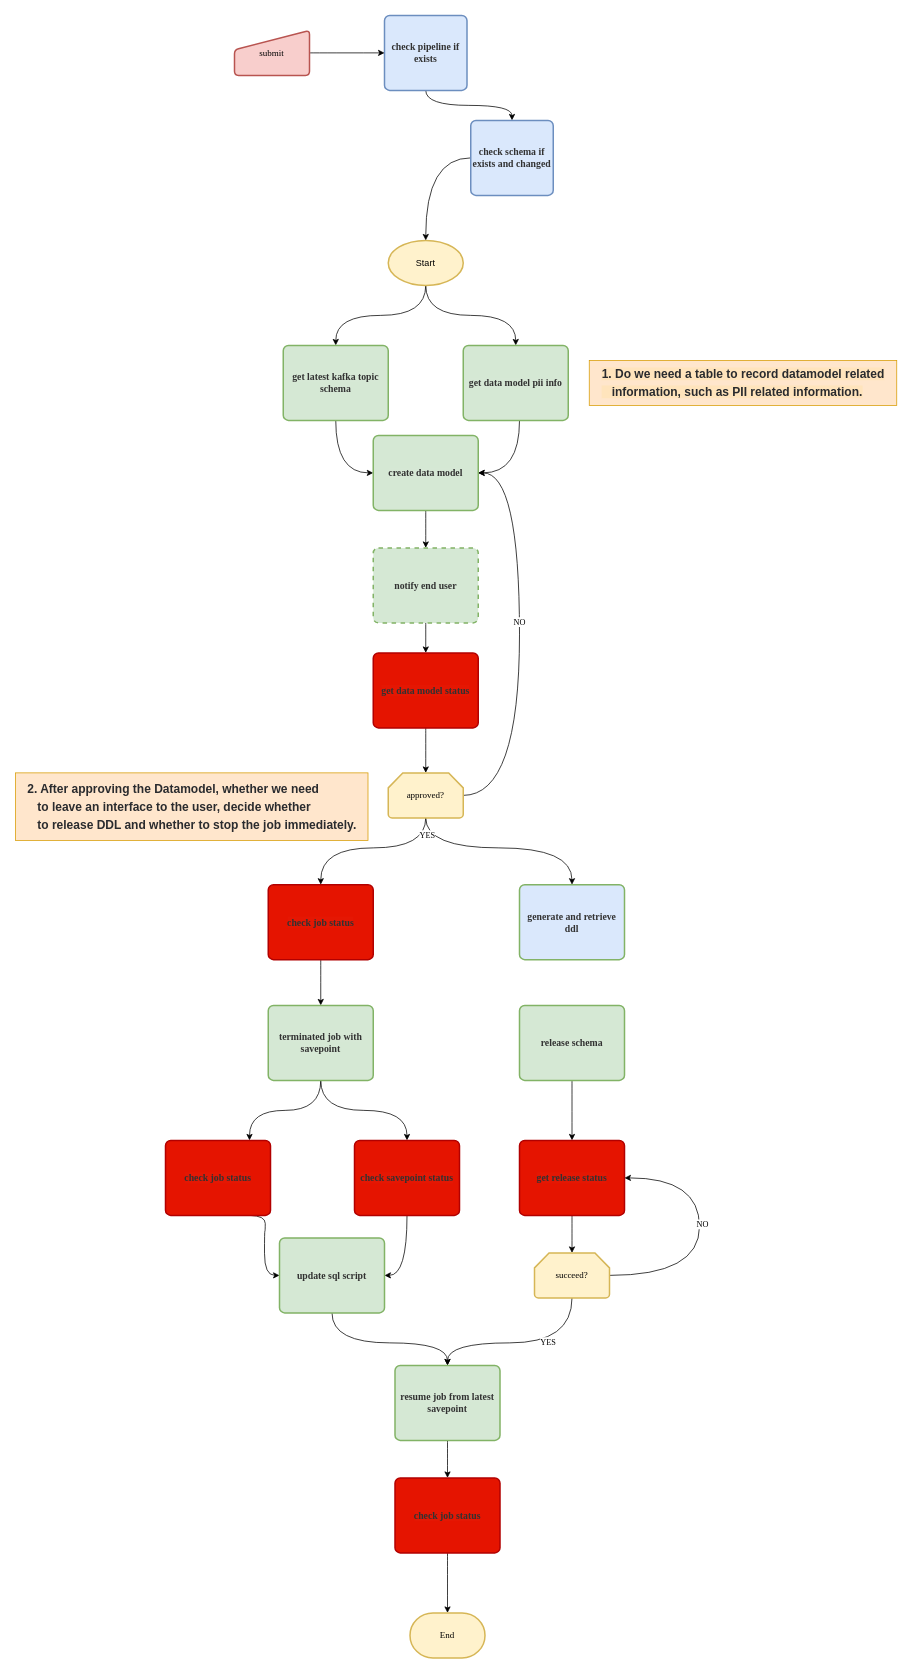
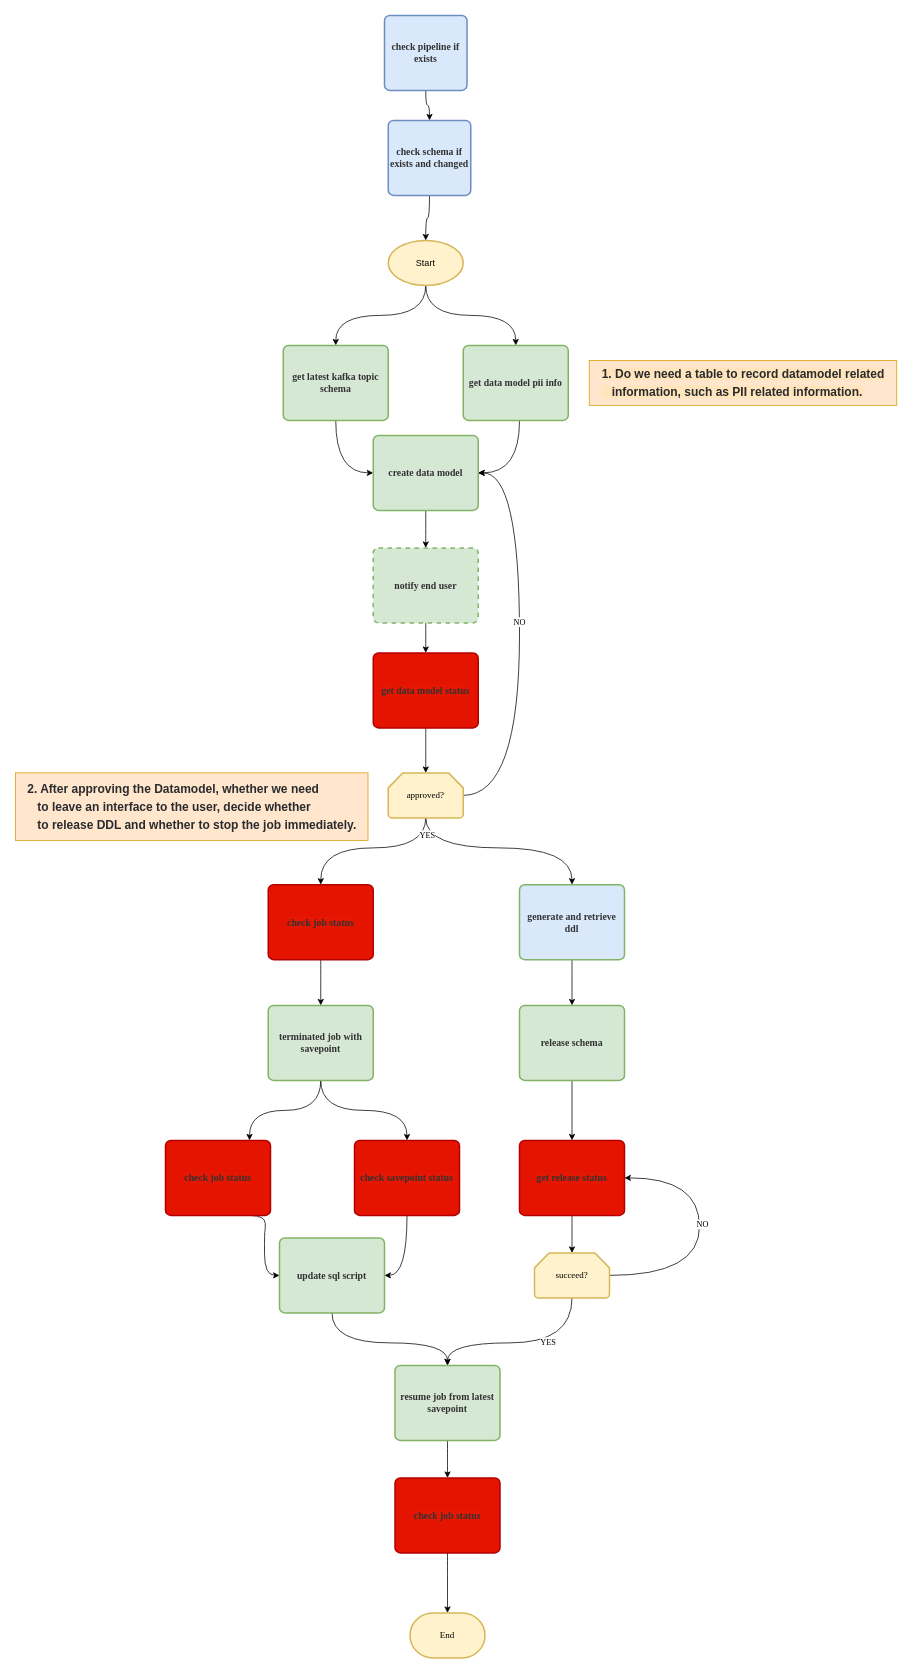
node "submit": removed
edge "submit" -> "check pipeline if exists": removed
node "check schema if exists and changed": moved (512, 158) -> (429, 158)
edge "generate and retrieve ddl" -> "release schema": added
